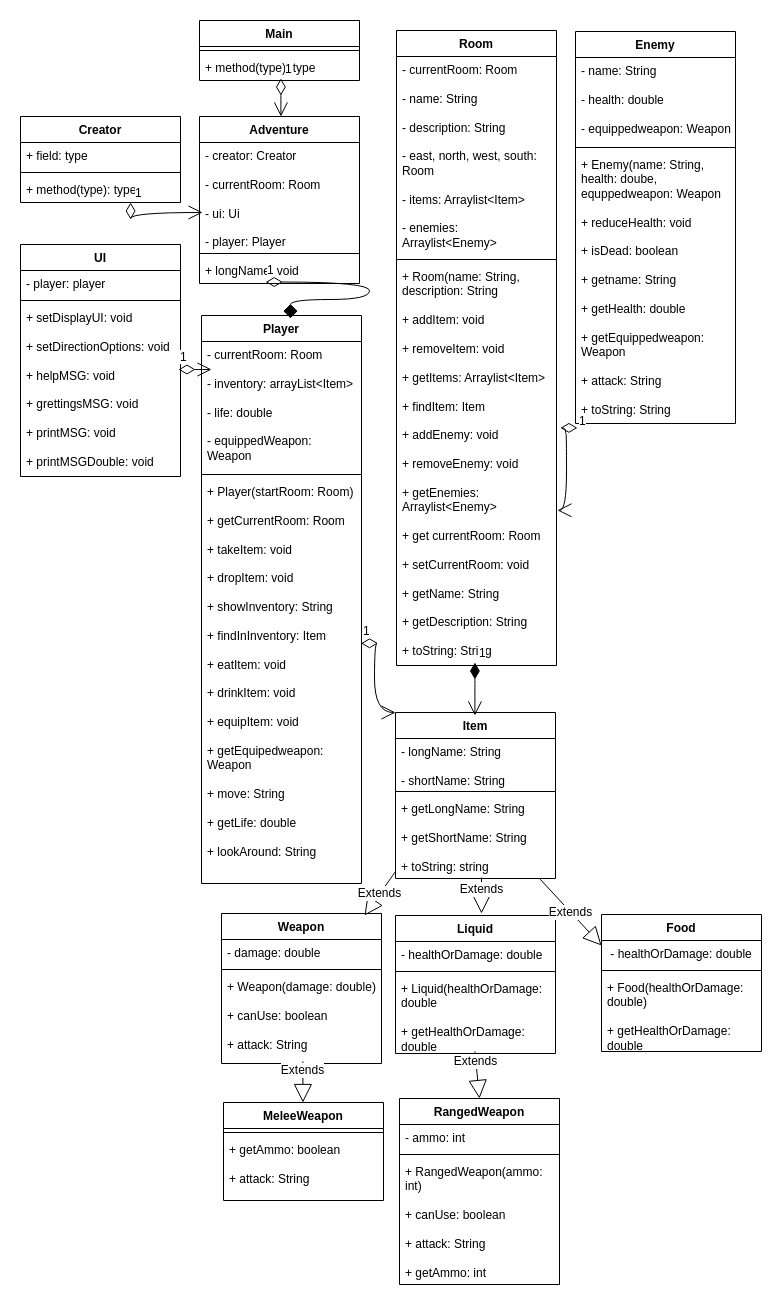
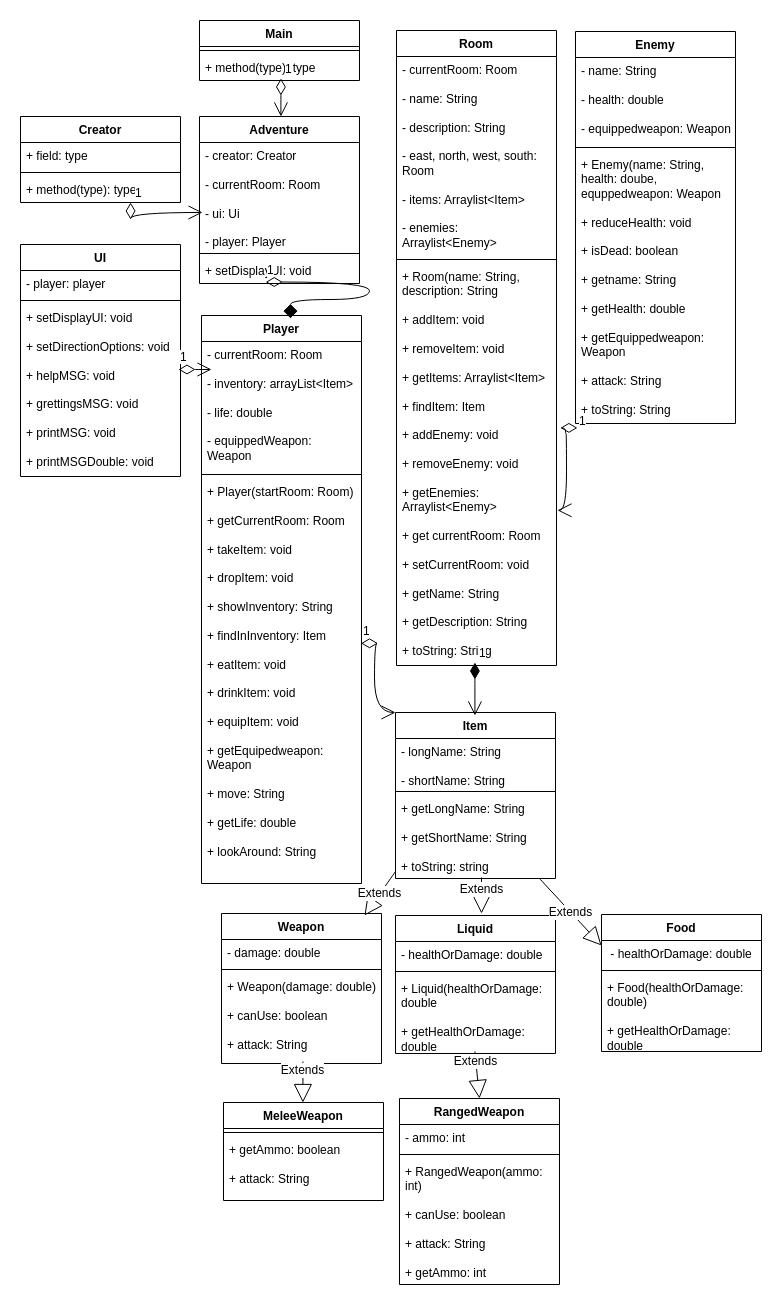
node "+ longName: void": label "+ longName: void" -> "+ setDisplayUI: void"
